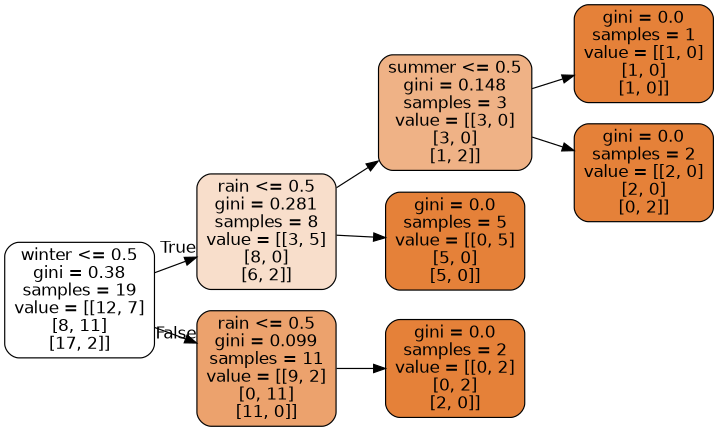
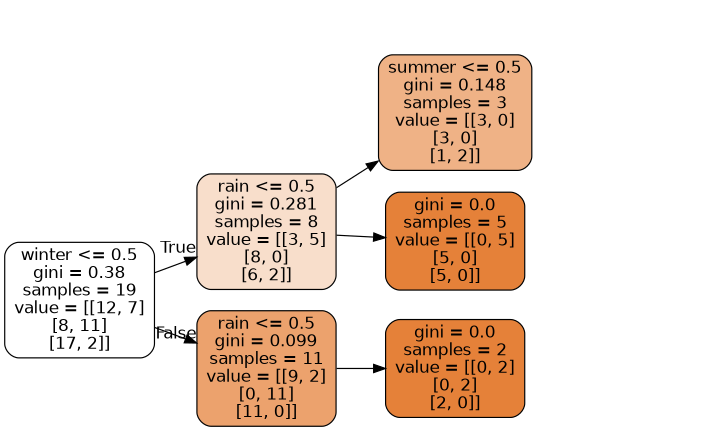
node "gini = 0.0 samples = 1 value = [[1, 0] [1, 0] [1, 0]]": removed
node "gini = 0.0 samples = 2 value = [[2, 0] [2, 0] [0, 2]]": removed
